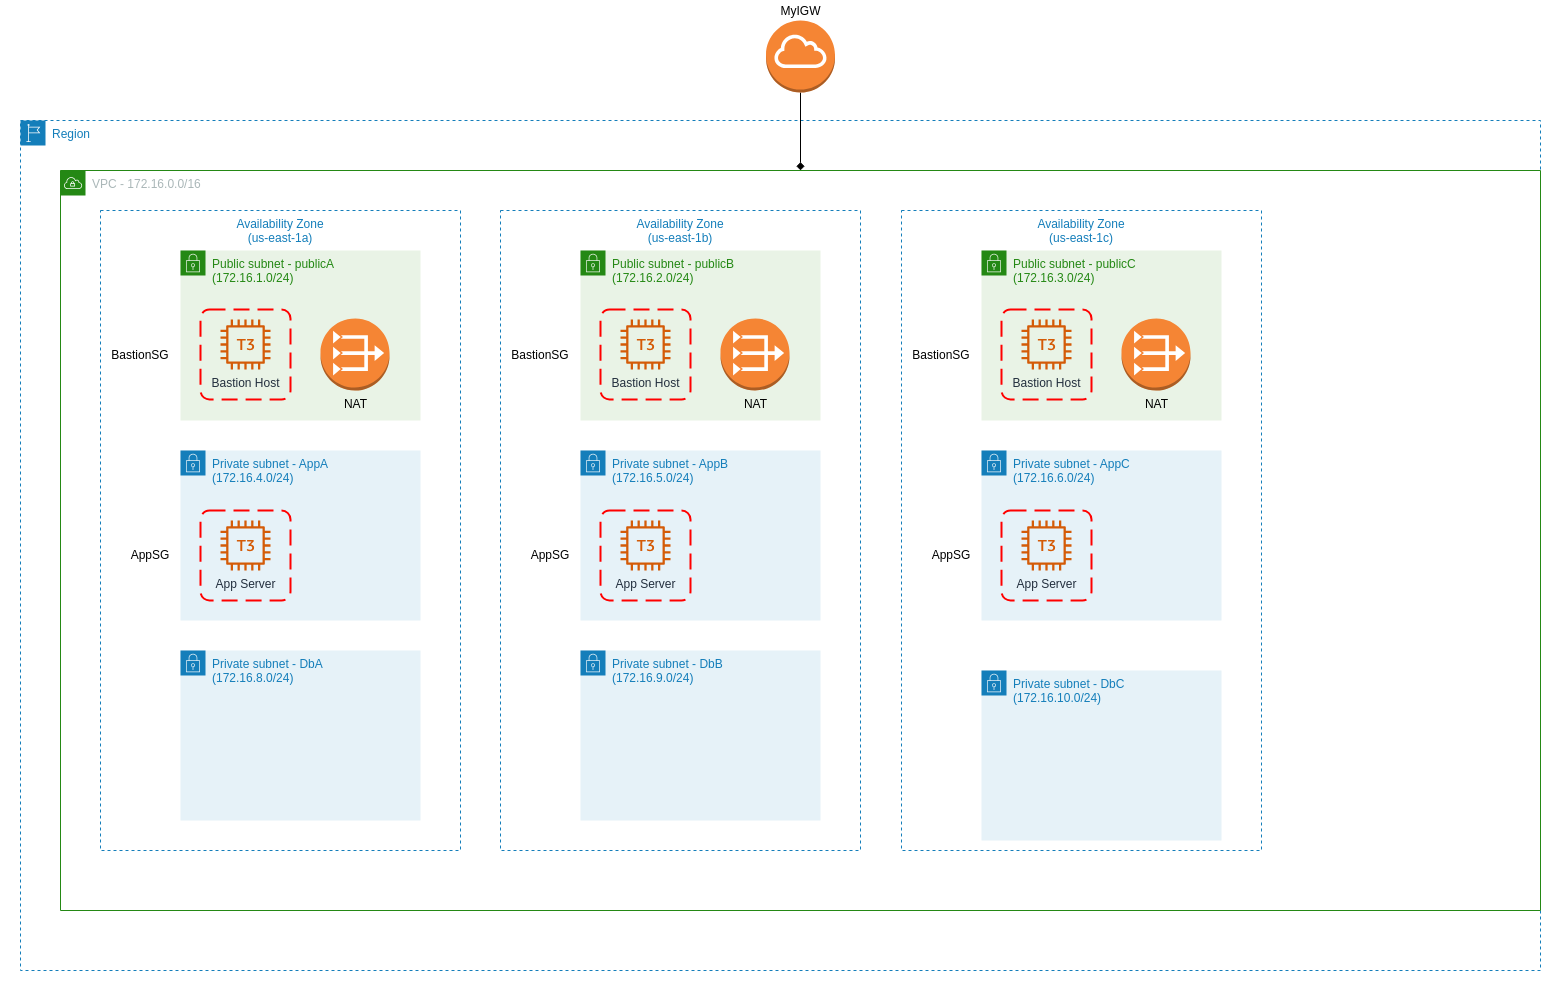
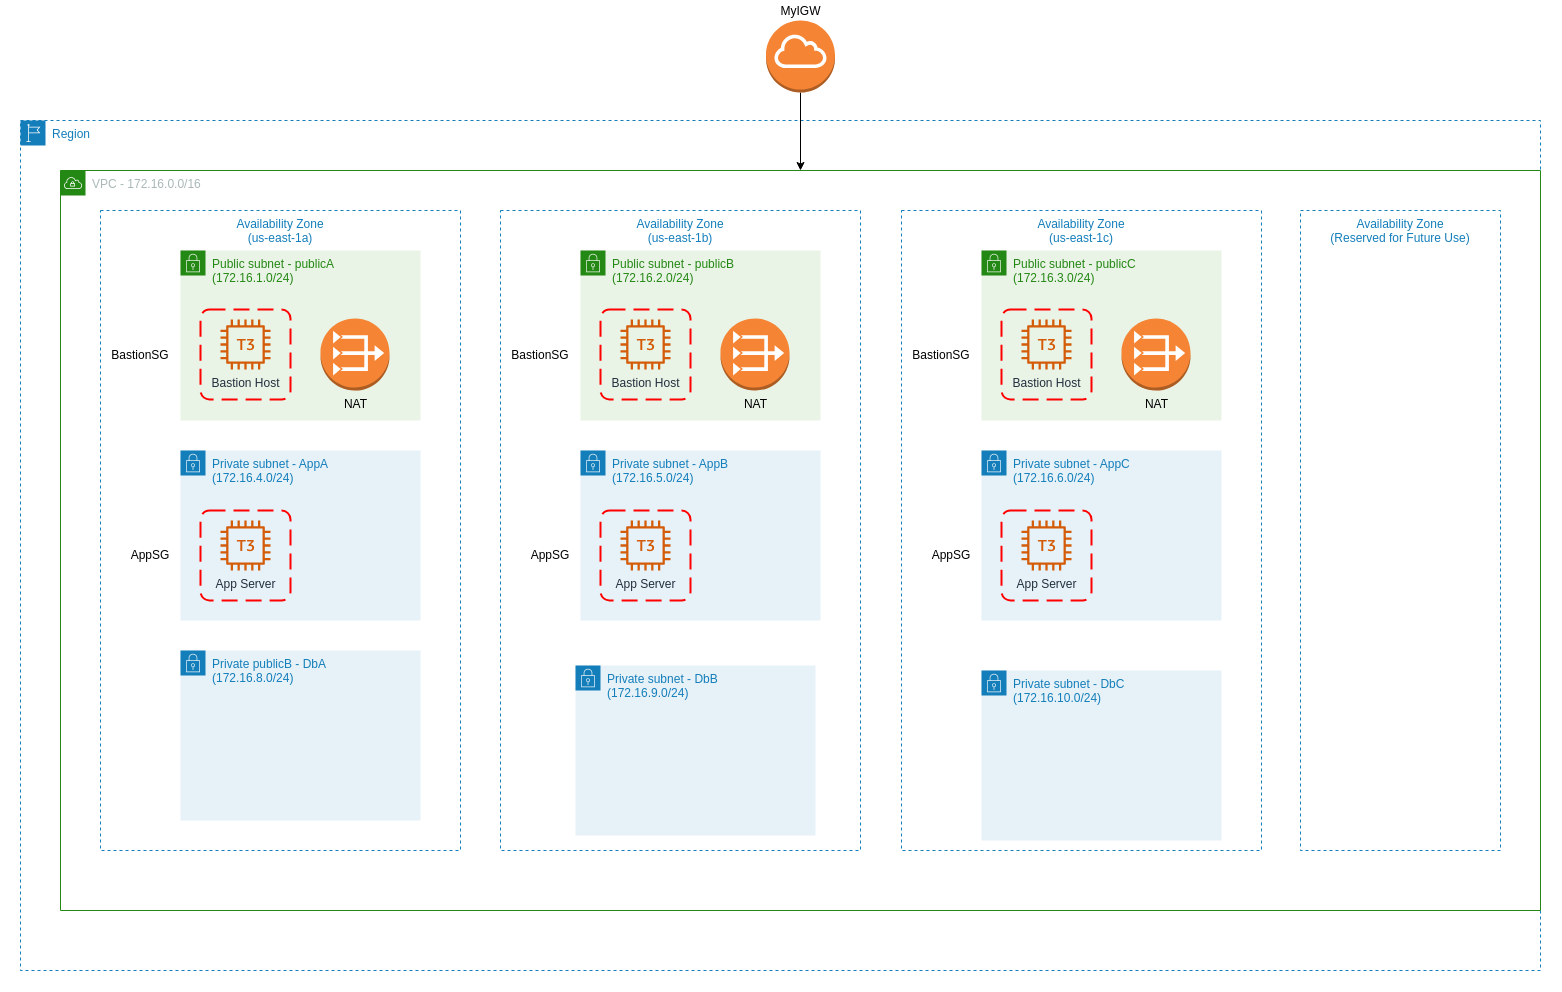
edge "MyIGW" -> "VPC - 172.16.0.0/16": arrowhead diamond -> classic
node "Availability Zone (Reserved for Future Use)": added
node "Private subnet - DbA (172.16.8.0/24)": label "Private subnet - DbA (172.16.8.0/24)" -> "Private publicB - DbA (172.16.8.0/24)"
node "Private subnet - DbB (172.16.9.0/24)": moved (701, 736) -> (696, 751)
